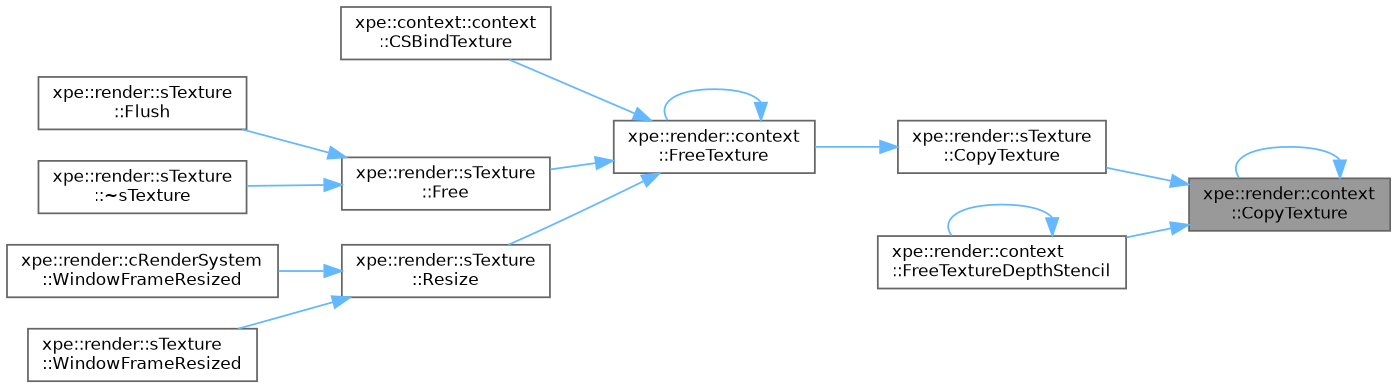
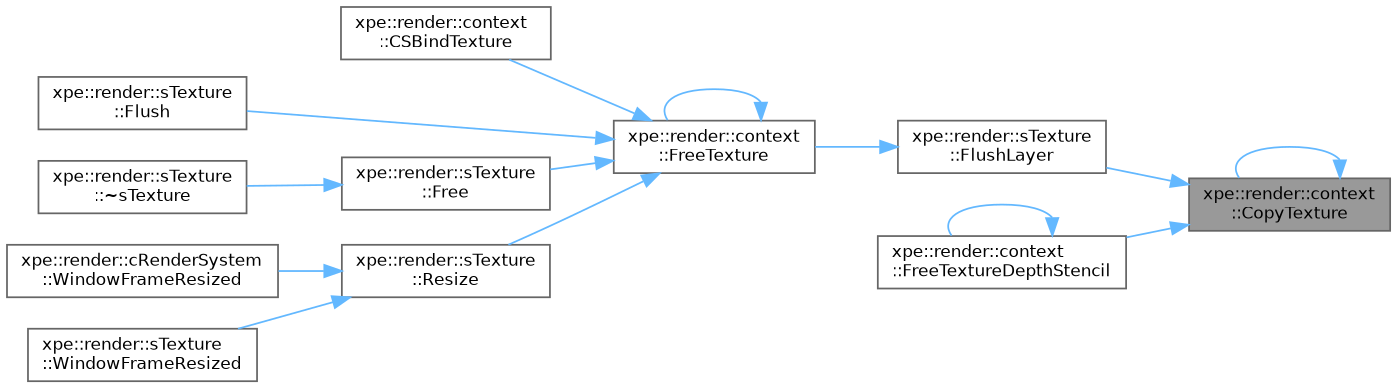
node "xpe::context::context ::CSBindTexture": label "xpe::context::context ::CSBindTexture" -> "xpe::render::context ::CSBindTexture"
edge "xpe::render::sTexture ::Flush" -> "xpe::render::sTexture ::Free": now "xpe::render::sTexture ::Flush" -> "xpe::render::context ::FreeTexture"
node "xpe::render::sTexture ::CopyTexture": label "xpe::render::sTexture ::CopyTexture" -> "xpe::render::sTexture ::FlushLayer"
